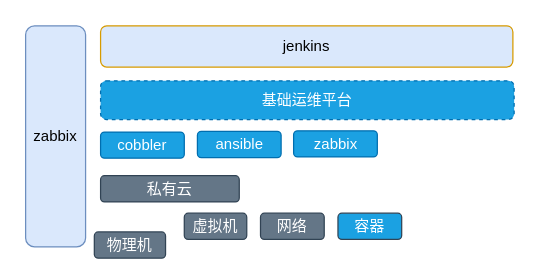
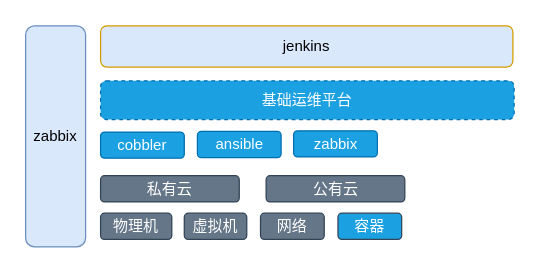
node "公有云": added
node "物理机": moved (130, 245) -> (136, 226)
